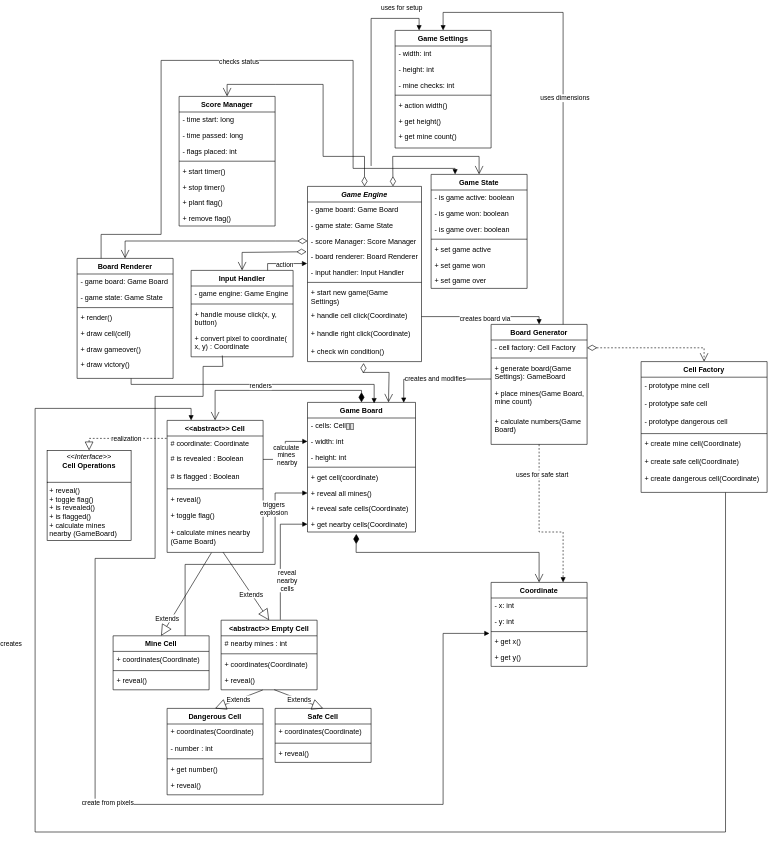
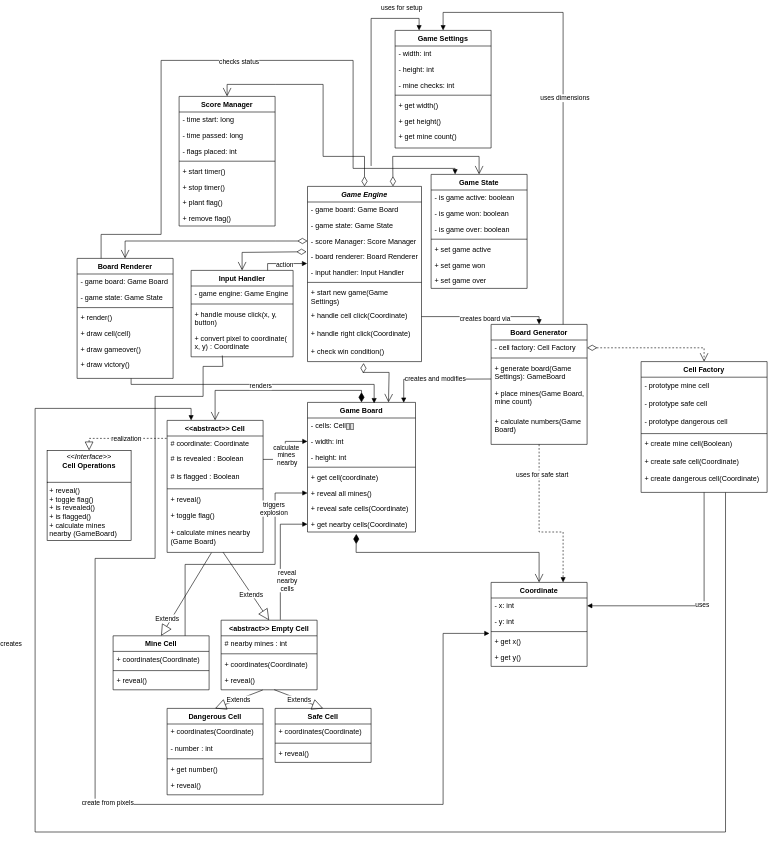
node "+ action width()": label "+ action width()" -> "+ get width()"
node "+ create mine cell(Coordinate)": label "+ create mine cell(Coordinate)" -> "+ create mine cell(Boolean)"
edge "Cell Factory" -> "- x: int": added, label "uses"
